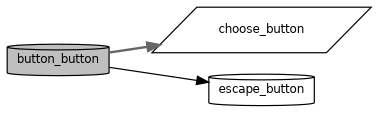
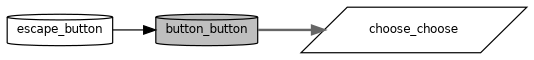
node "choose_button": label "choose_button" -> "choose_choose"
edge "button_button" -> "escape_button": reversed
